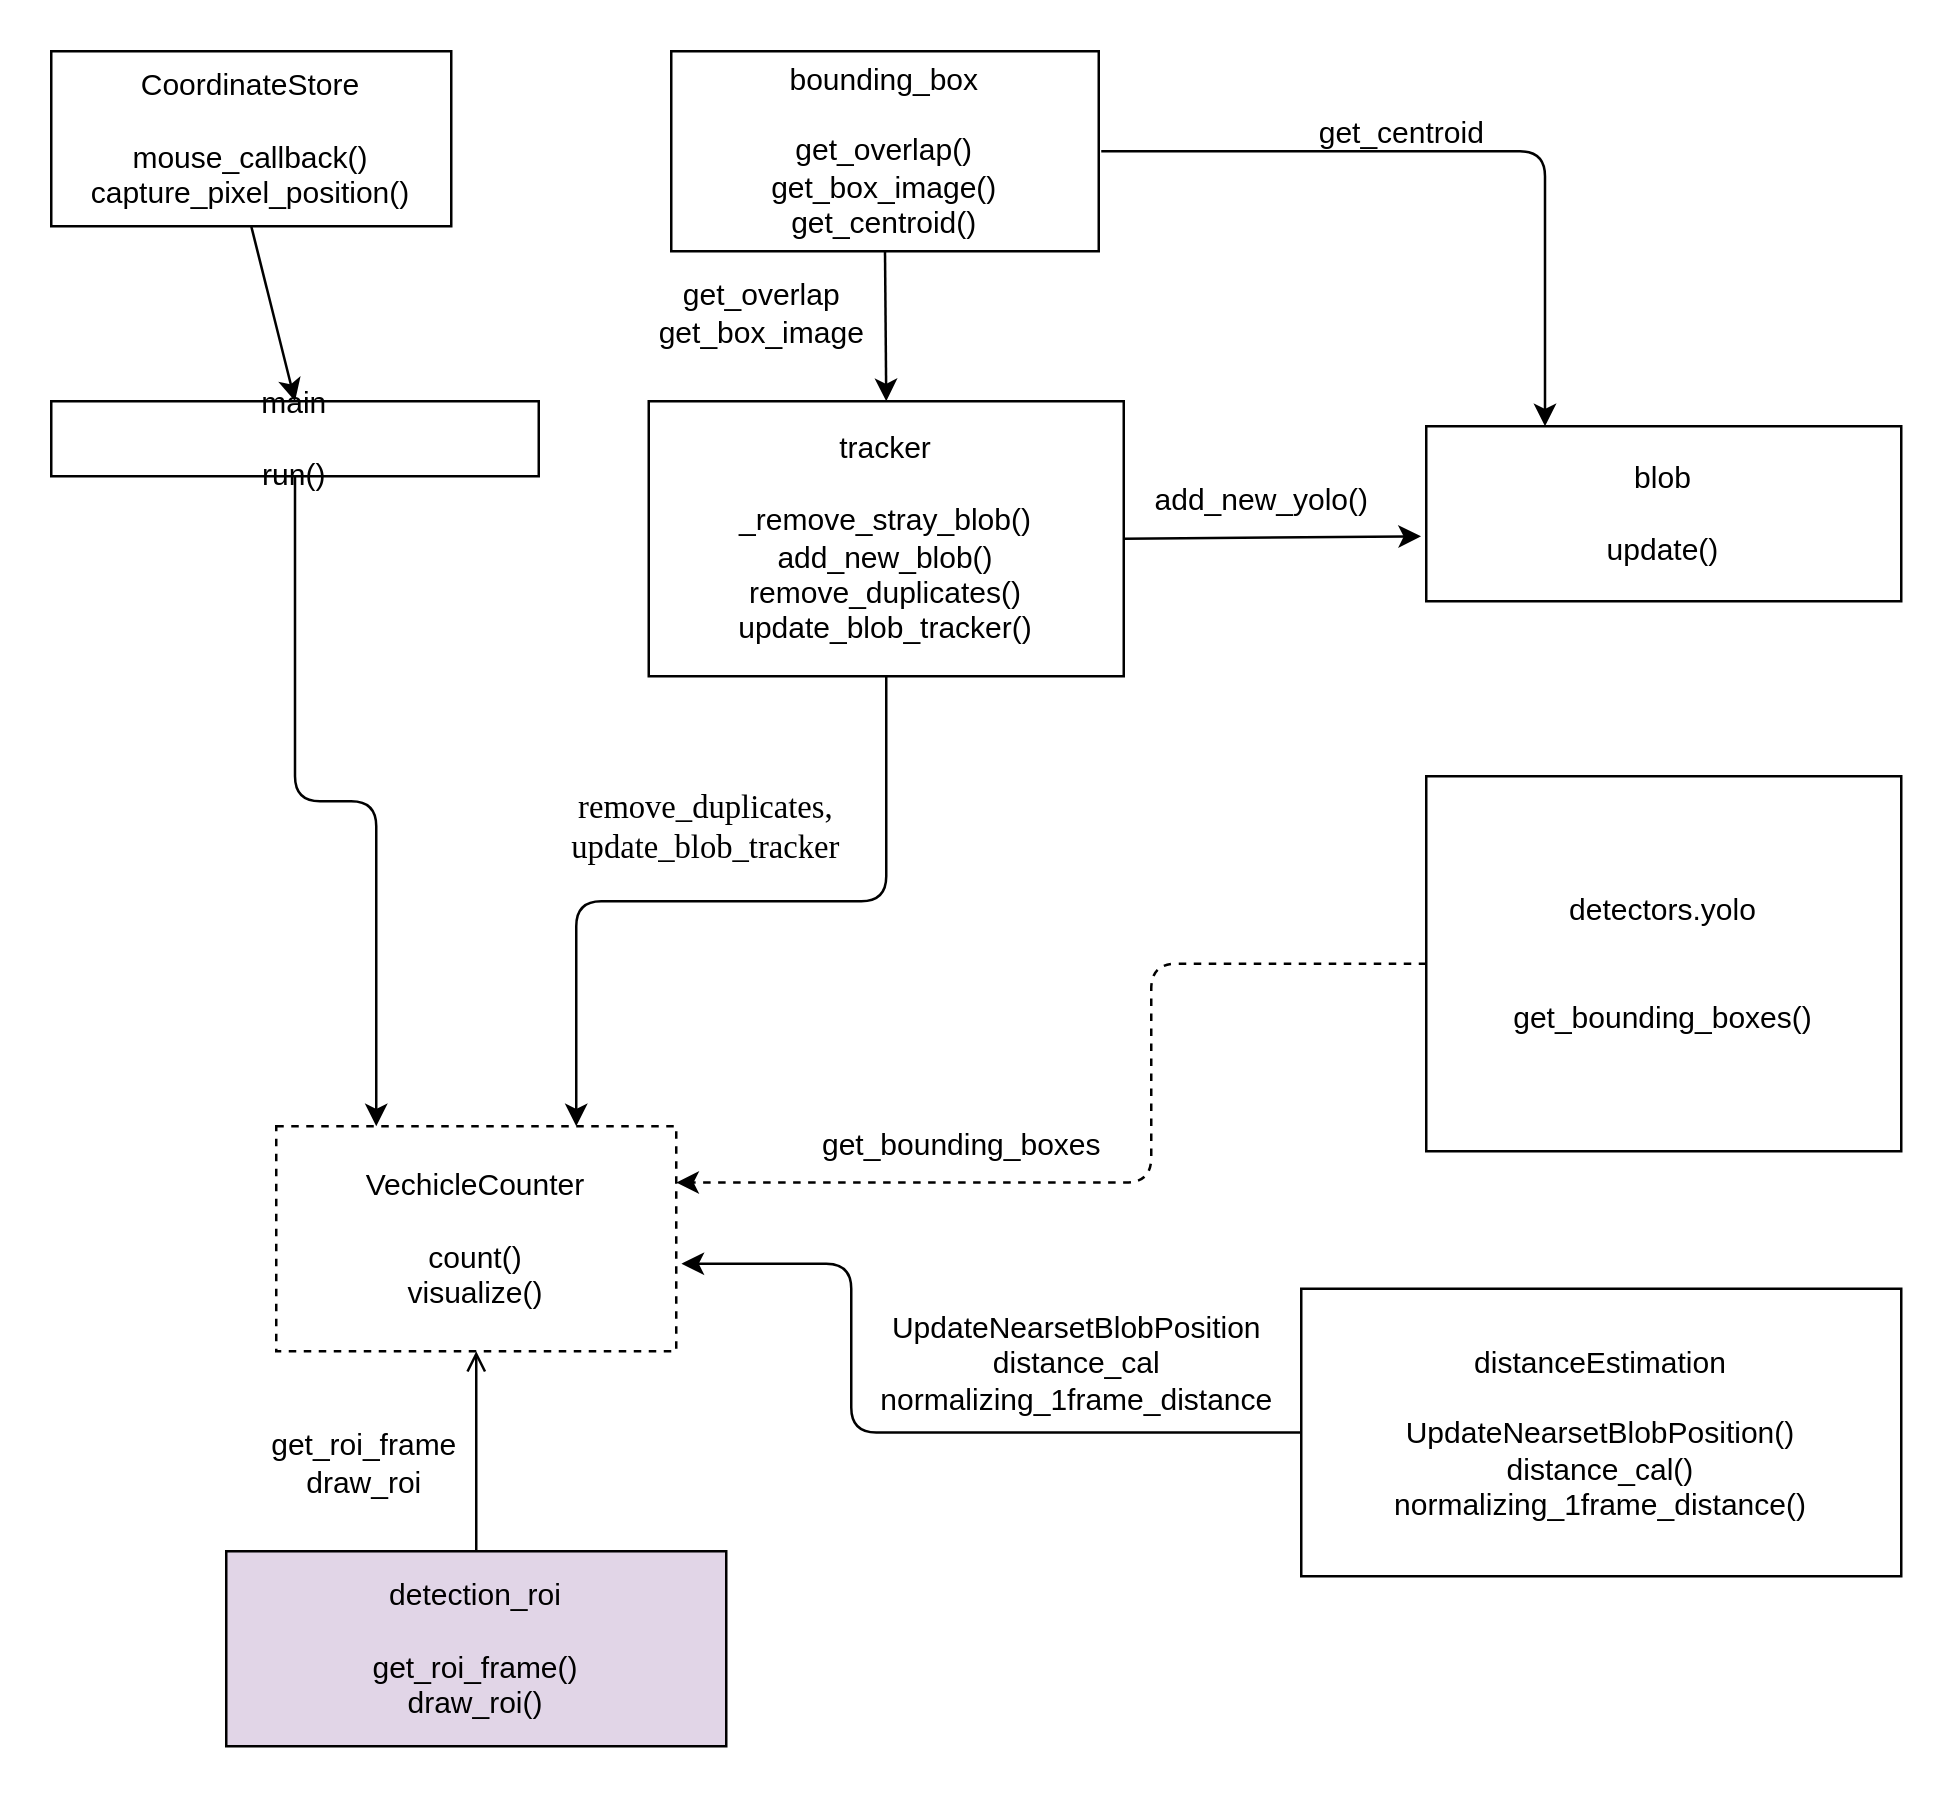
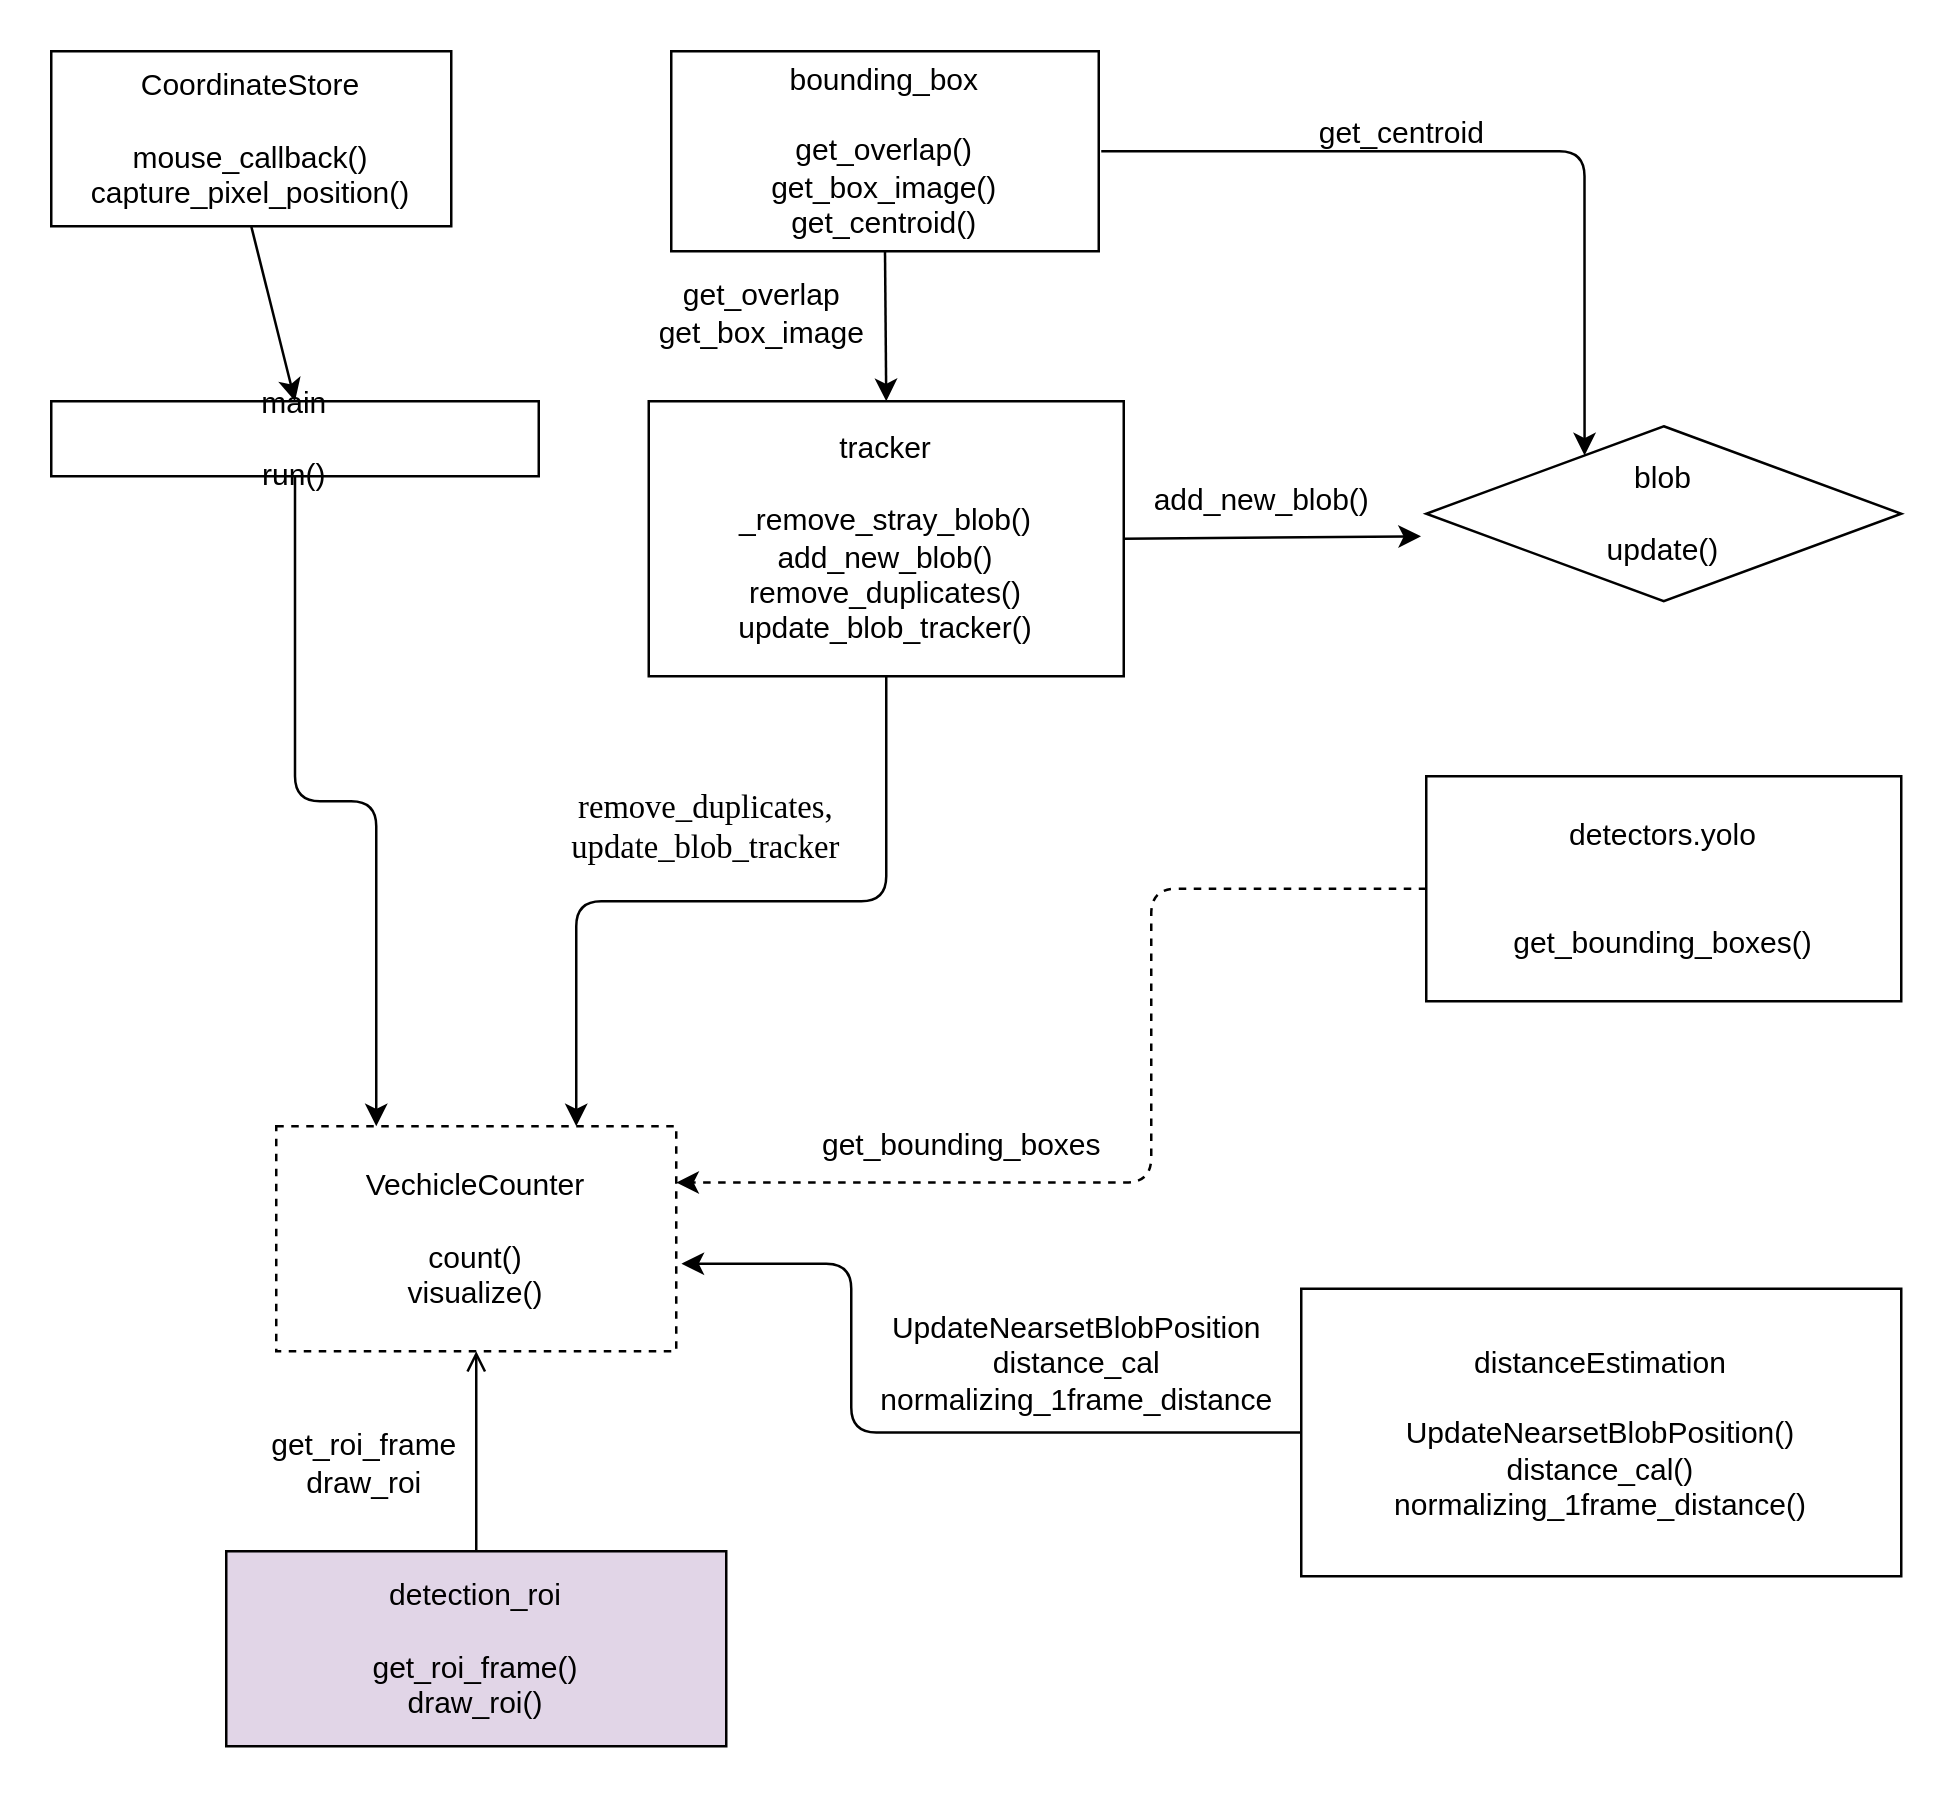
node "add_new_yolo()": label "add_new_yolo()" -> "add_new_blob()"
node "blob update()": shape rectangle -> diamond
node "detectors.yolo get_bounding_boxes()": size 475x375 -> 475x225
